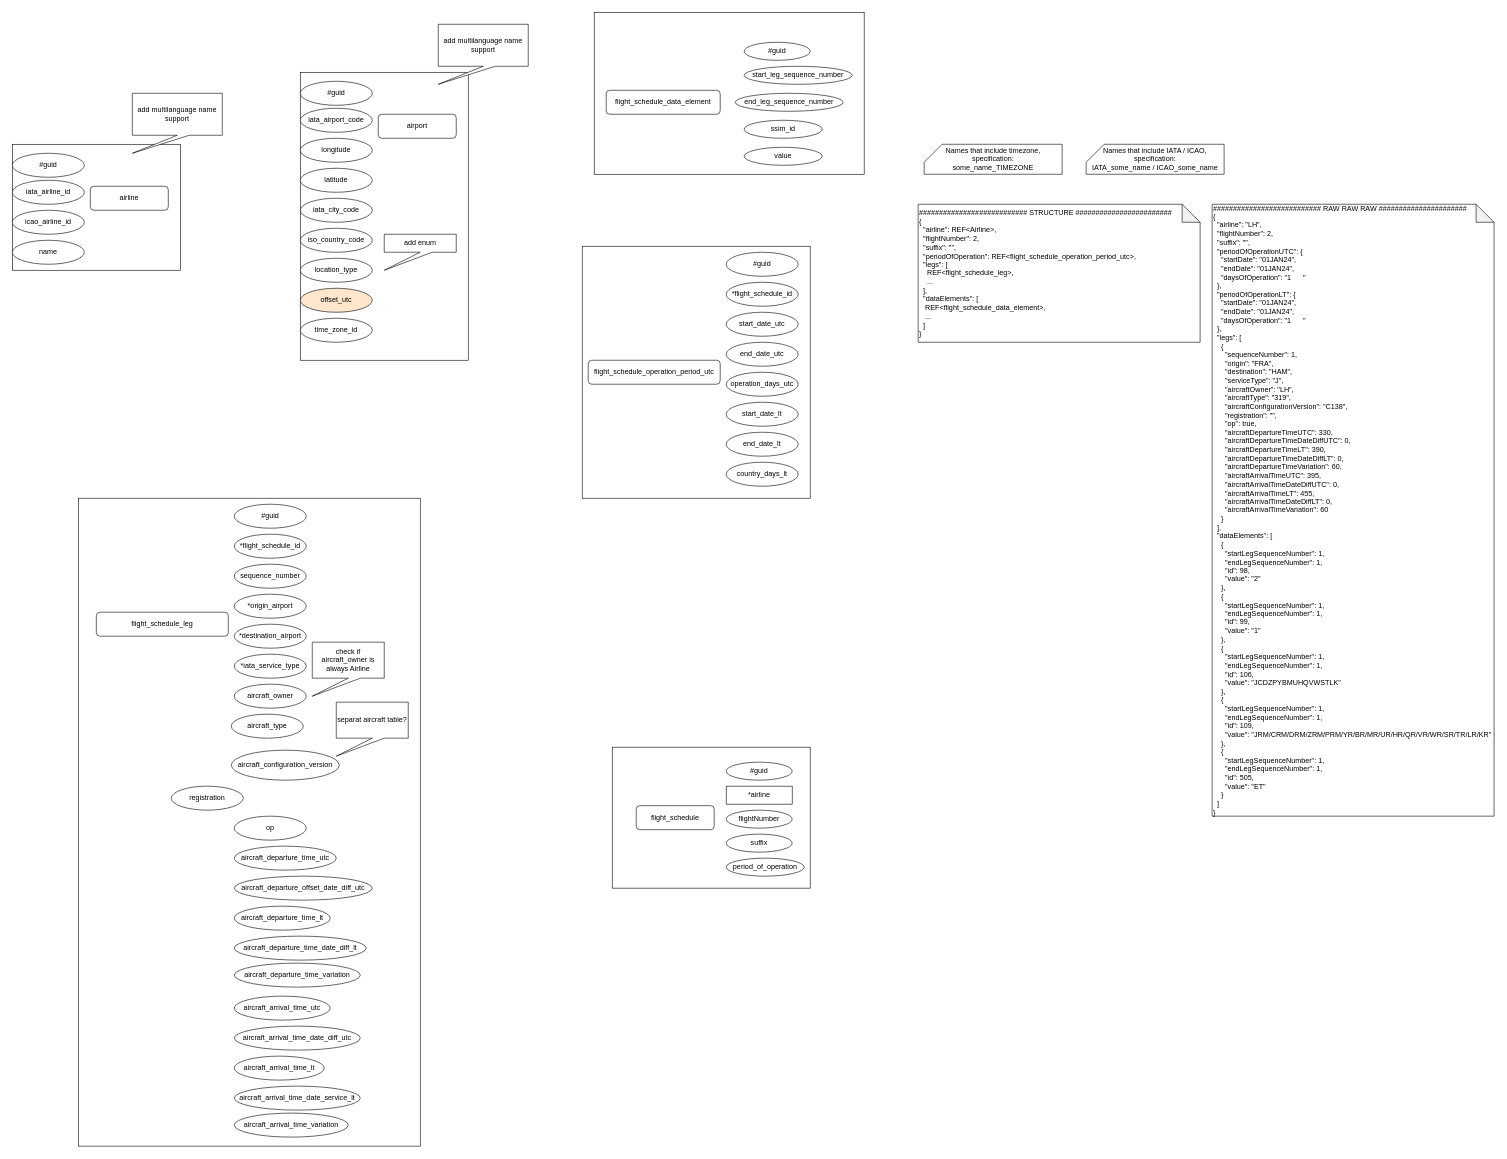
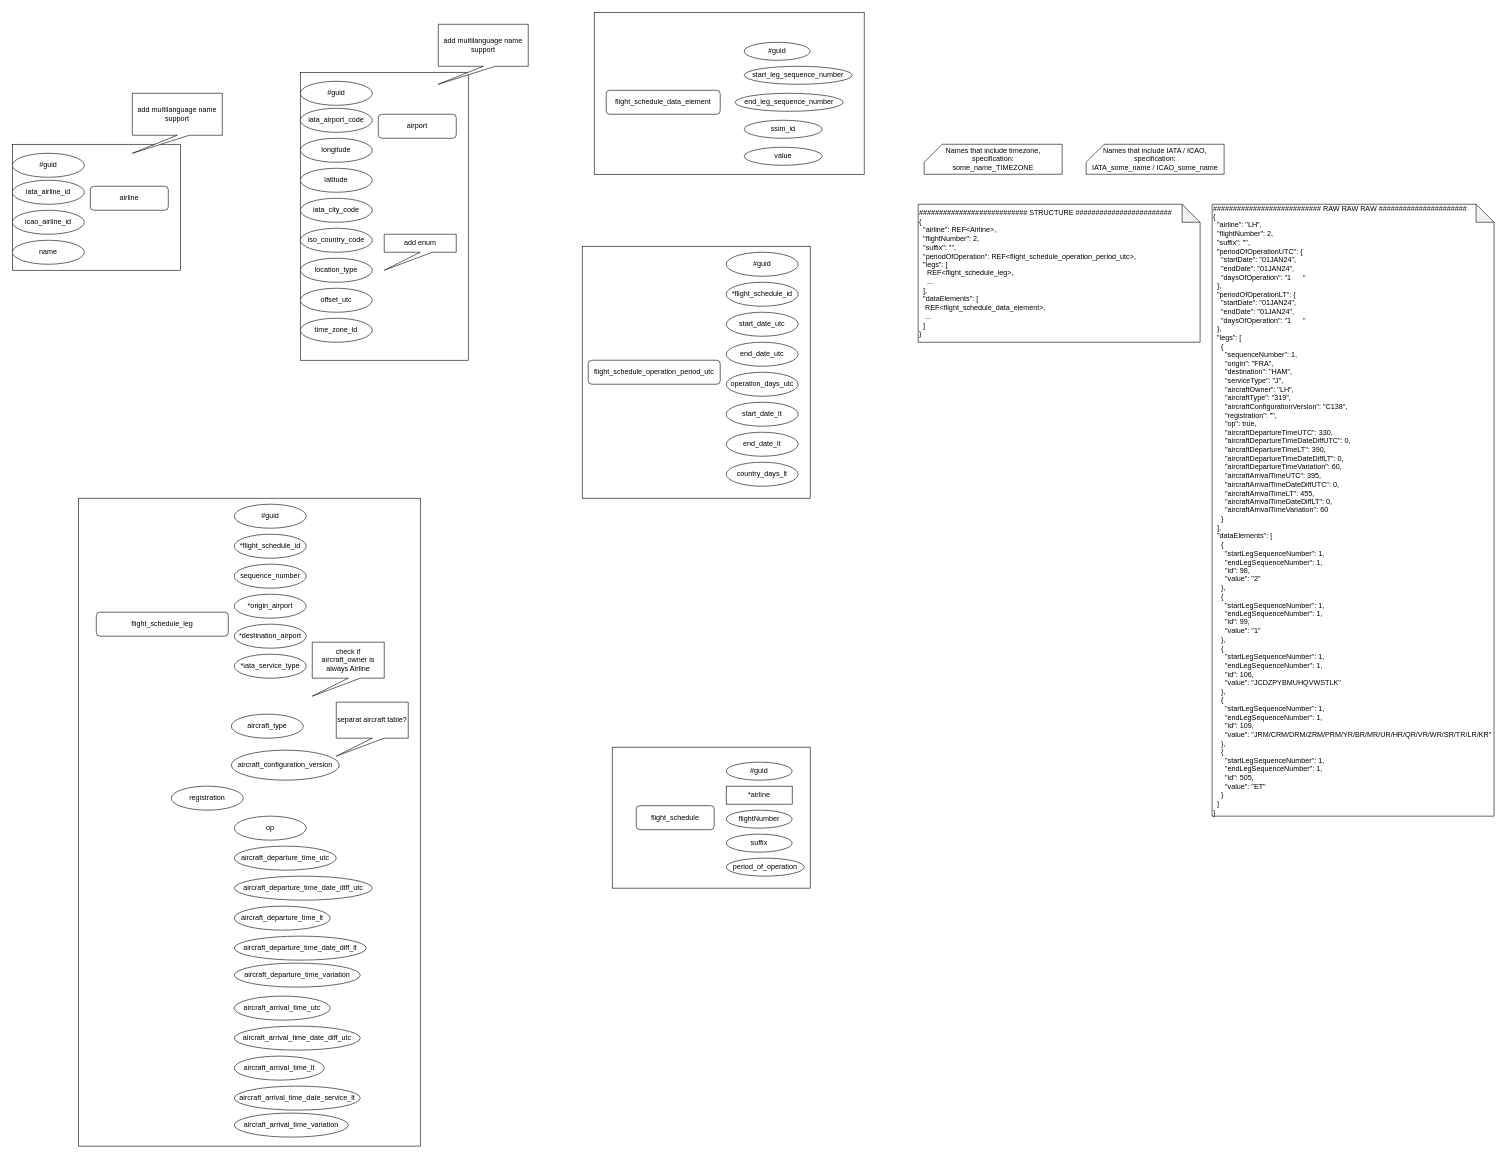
node "offset_utc": fillcolor #ffe6cc -> #ffffff
node "aircraft_owner": removed
node "aircraft_departure_offset_date_diff_utc": label "aircraft_departure_offset_date_diff_utc" -> "aircraft_departure_time_date_diff_utc"
